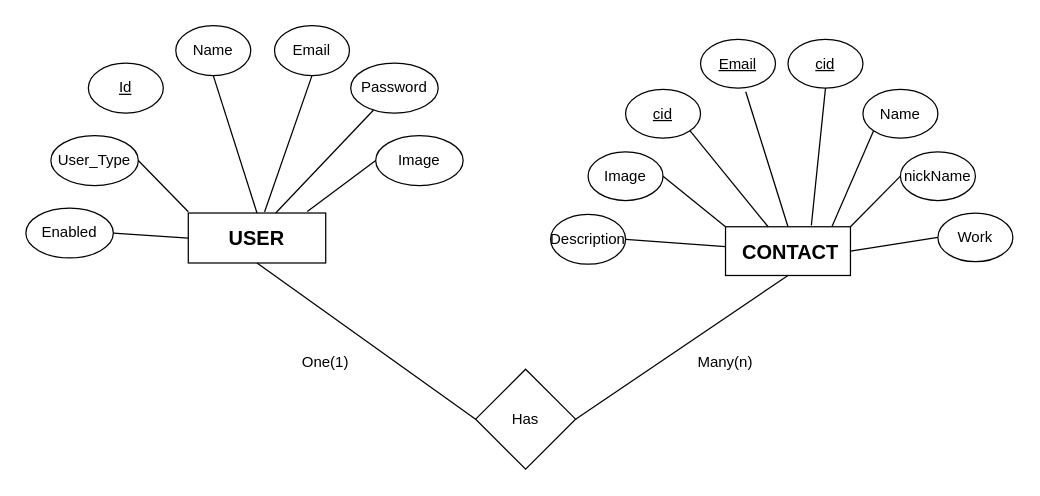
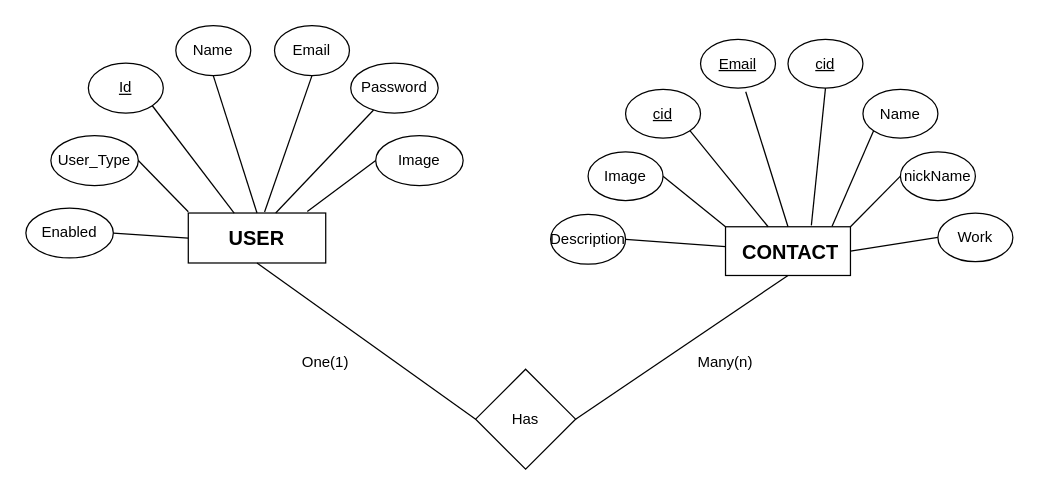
edge "Id" -- "USER": added
